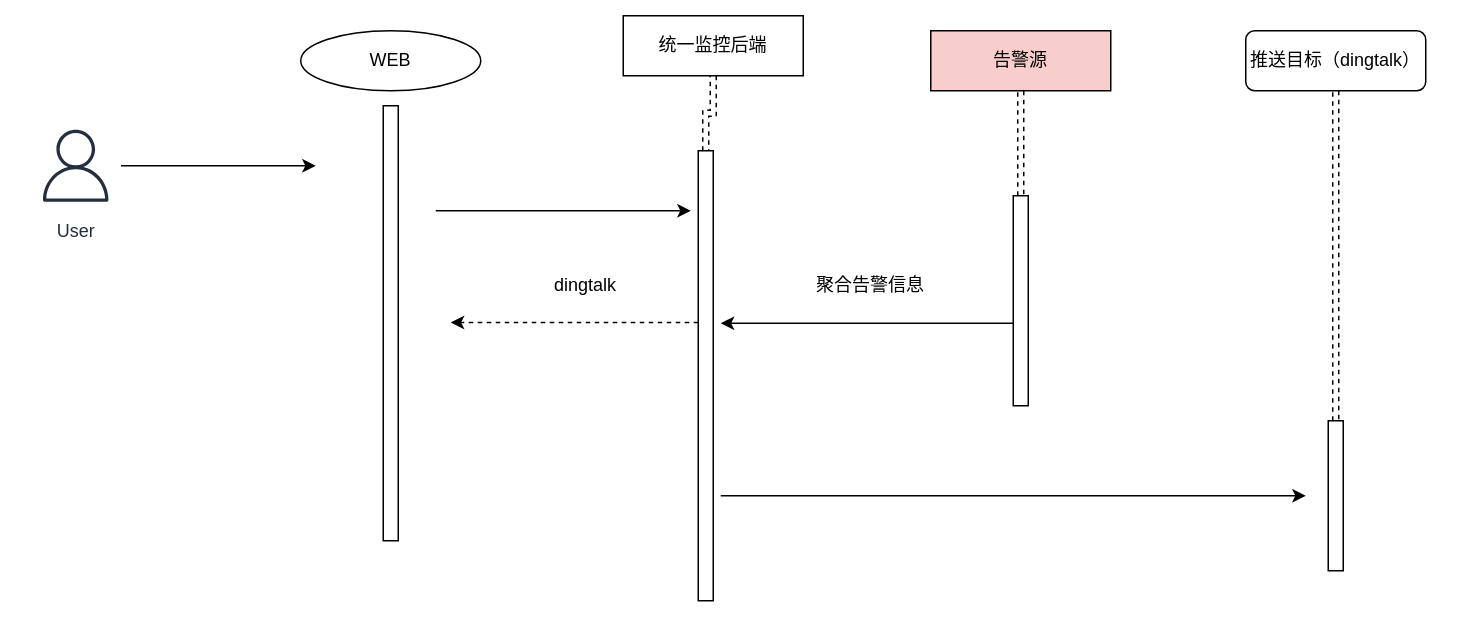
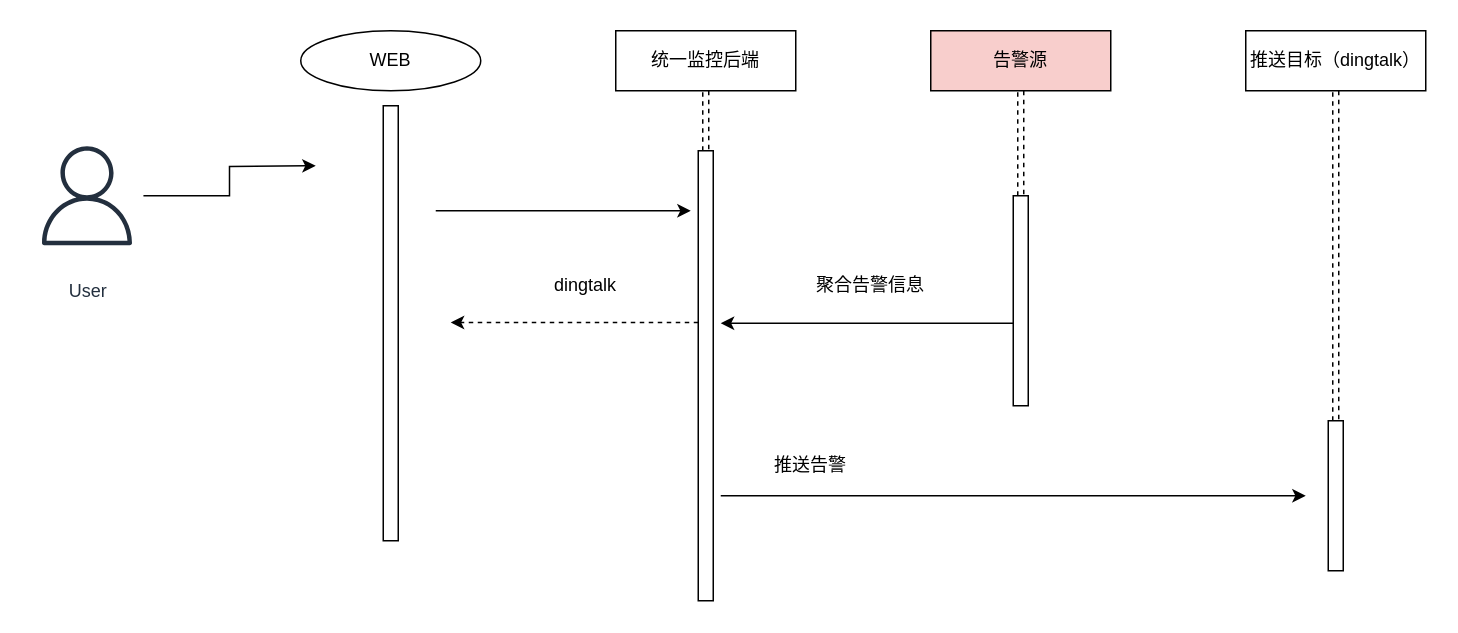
node "统一监控后端": moved (713, 46) -> (706, 61)
node "推送目标（dingtalk）": shape rounded rectangle -> rectangle
node "User": size 90x90 -> 113x150
node "推送告警": added
